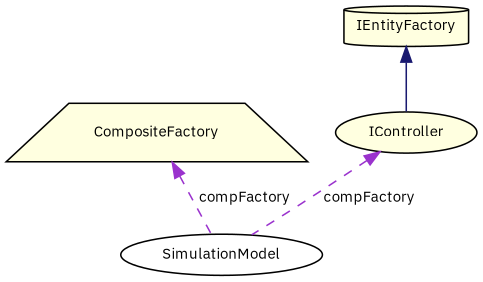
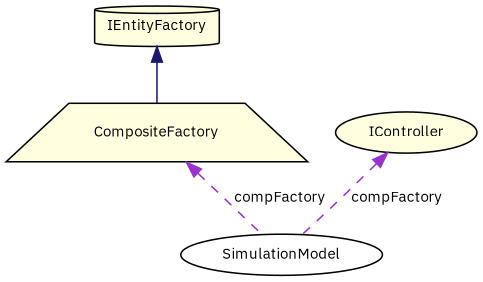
edge "IController" -> "IEntityFactory": now "CompositeFactory" -> "IEntityFactory"
